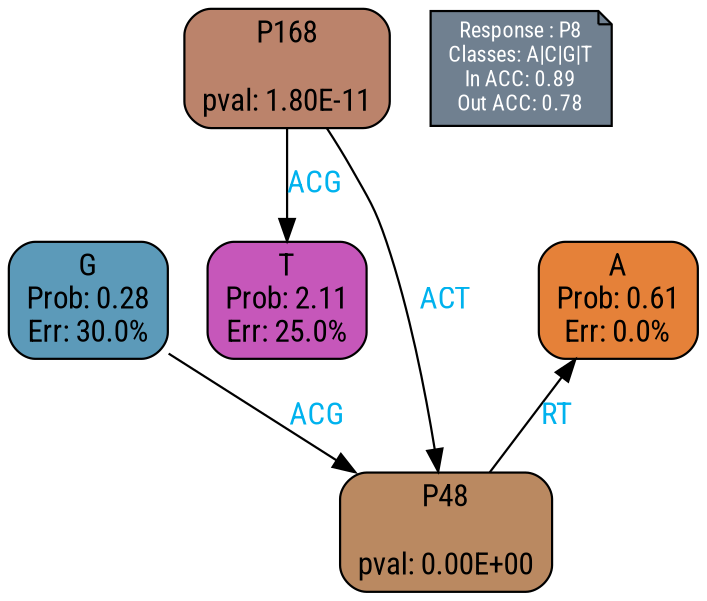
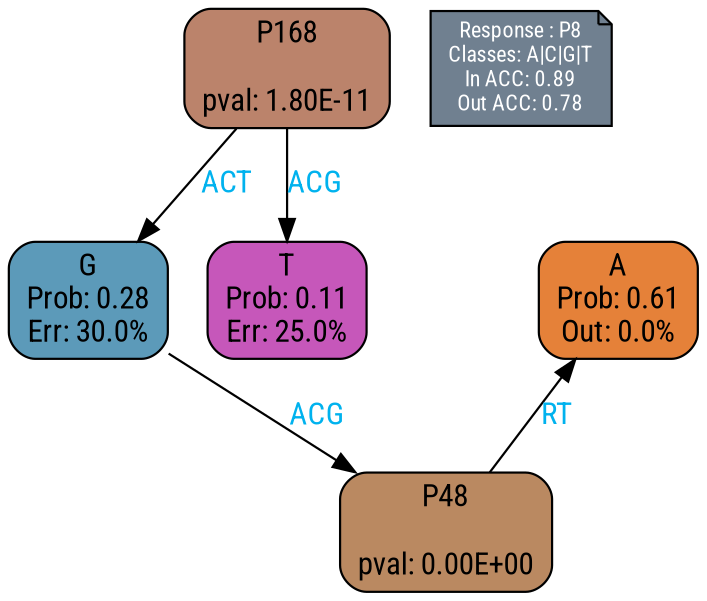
edge "P168 pval: 1.80E-11" -> "P48 pval: 0.00E+00": now "P168 pval: 1.80E-11" -> "G Prob: 0.28 Err: 30.0%"
node "T Prob: 2.11 Err: 25.0%": label "T Prob: 2.11 Err: 25.0%" -> "T Prob: 0.11 Err: 25.0%"
node "A Prob: 0.61 Err: 0.0%": label "A Prob: 0.61 Err: 0.0%" -> "A Prob: 0.61 Out: 0.0%"
